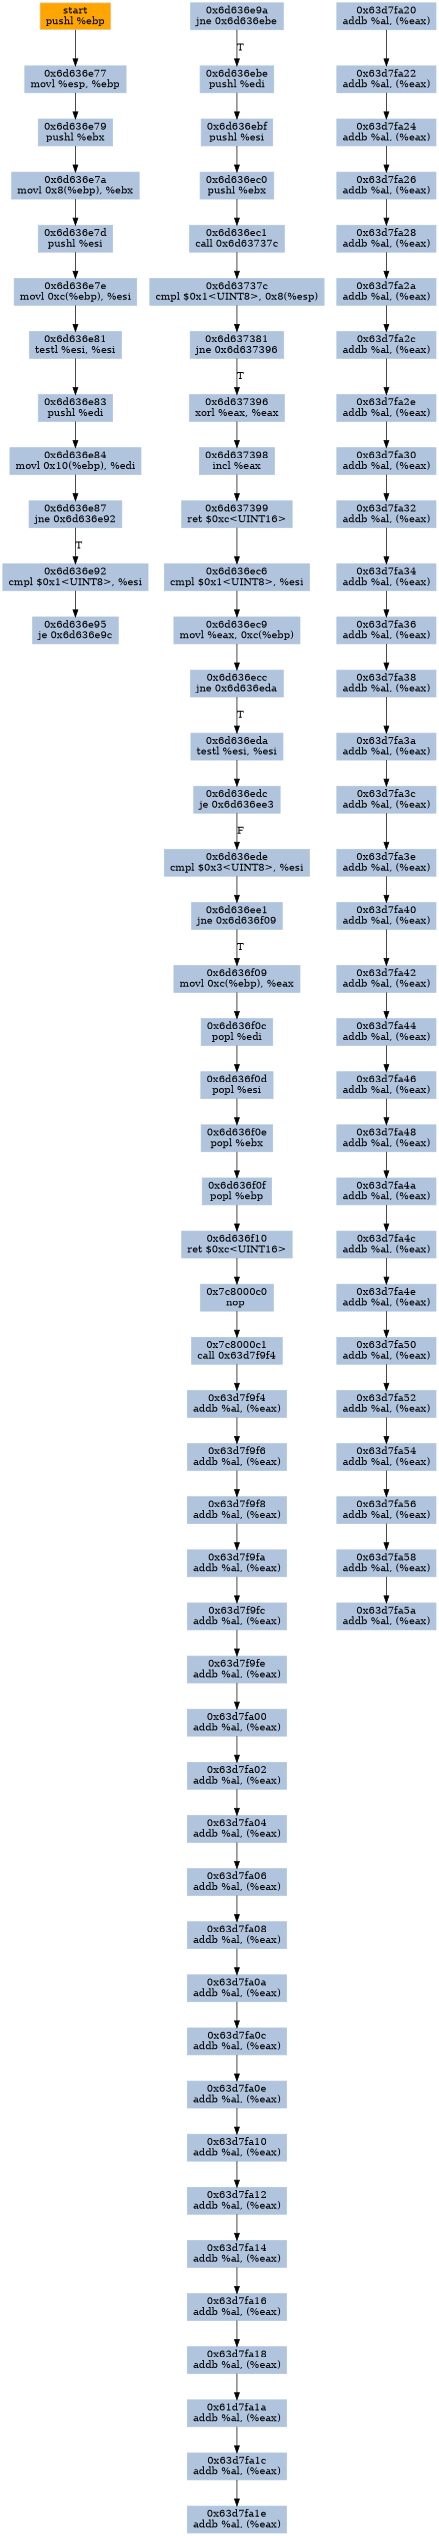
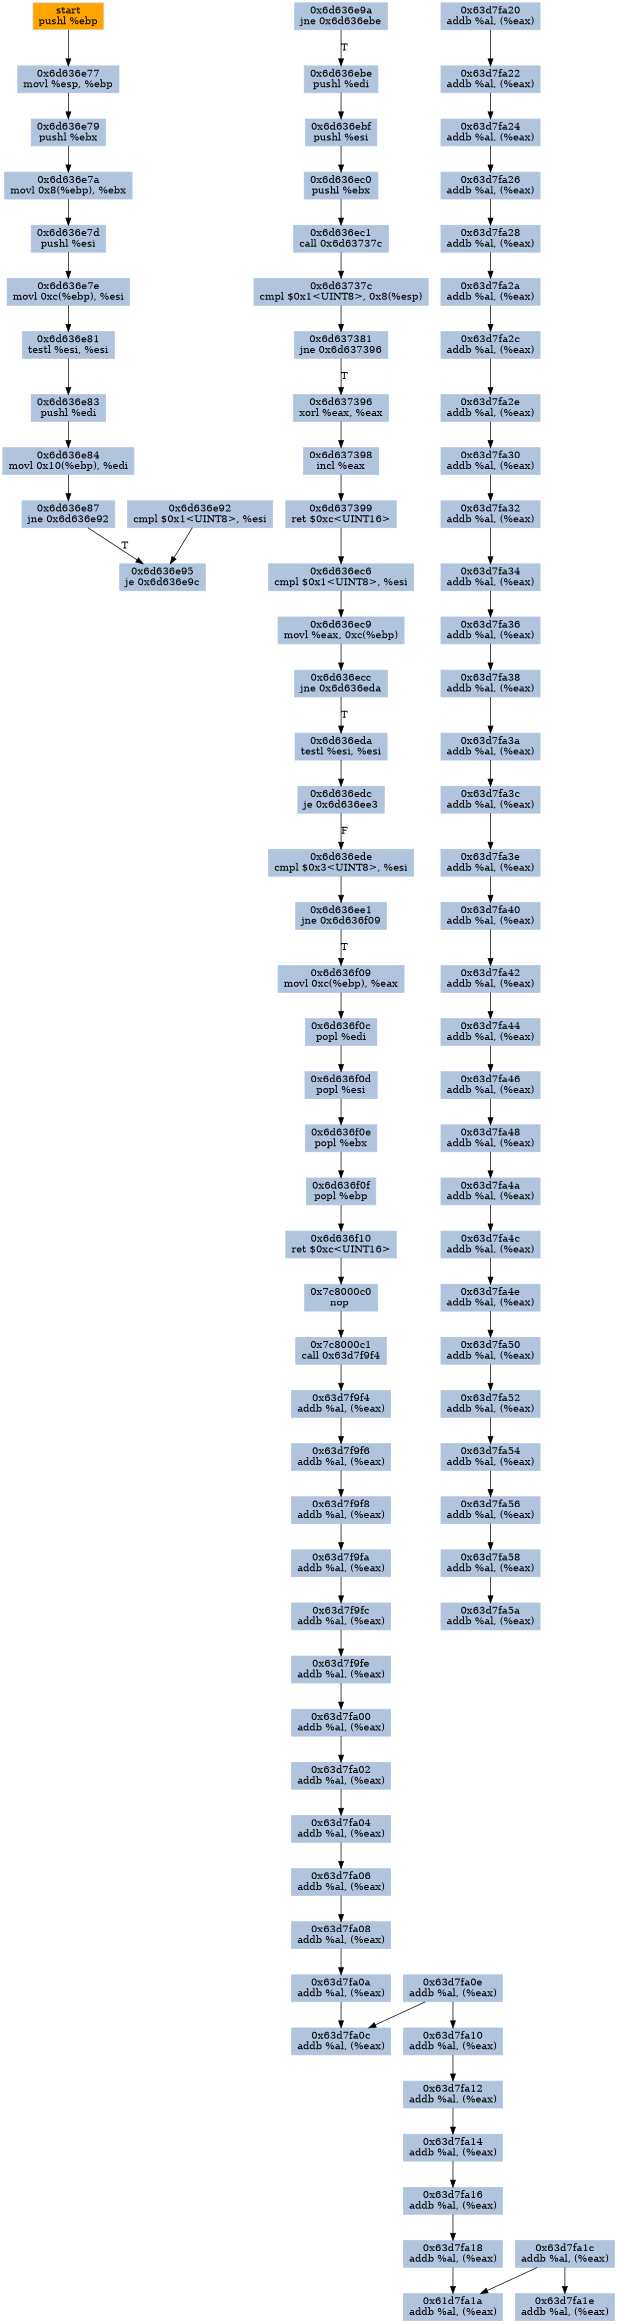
edge "0x6d636e87 jne 0x6d636e92" -> "0x6d636e92 cmpl $0x1<UINT8>, %esi": now "0x6d636e87 jne 0x6d636e92" -> "0x6d636e95 je 0x6d636e9c"
edge "0x63d7fa0c addb %al, (%eax)" -> "0x63d7fa0e addb %al, (%eax)": reversed
edge "0x61d7fa1a addb %al, (%eax)" -> "0x63d7fa1c addb %al, (%eax)": reversed
